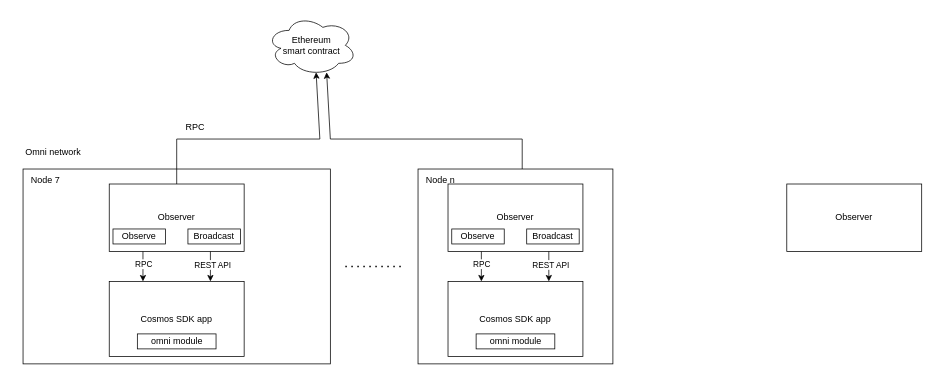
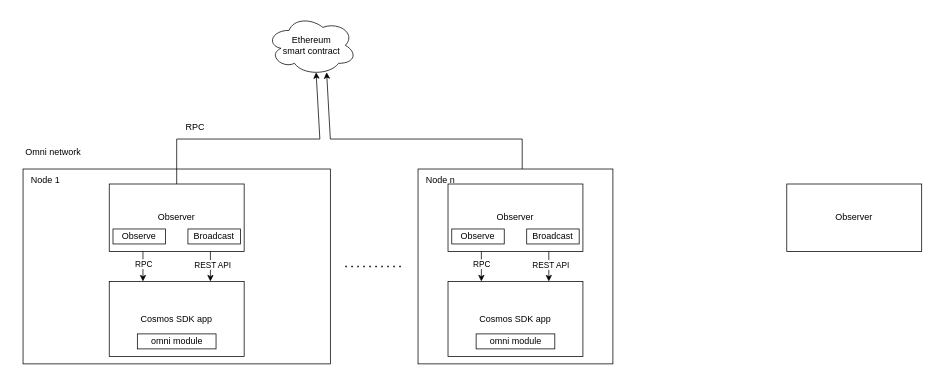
node "Node 7": label "Node 7" -> "Node 1"
